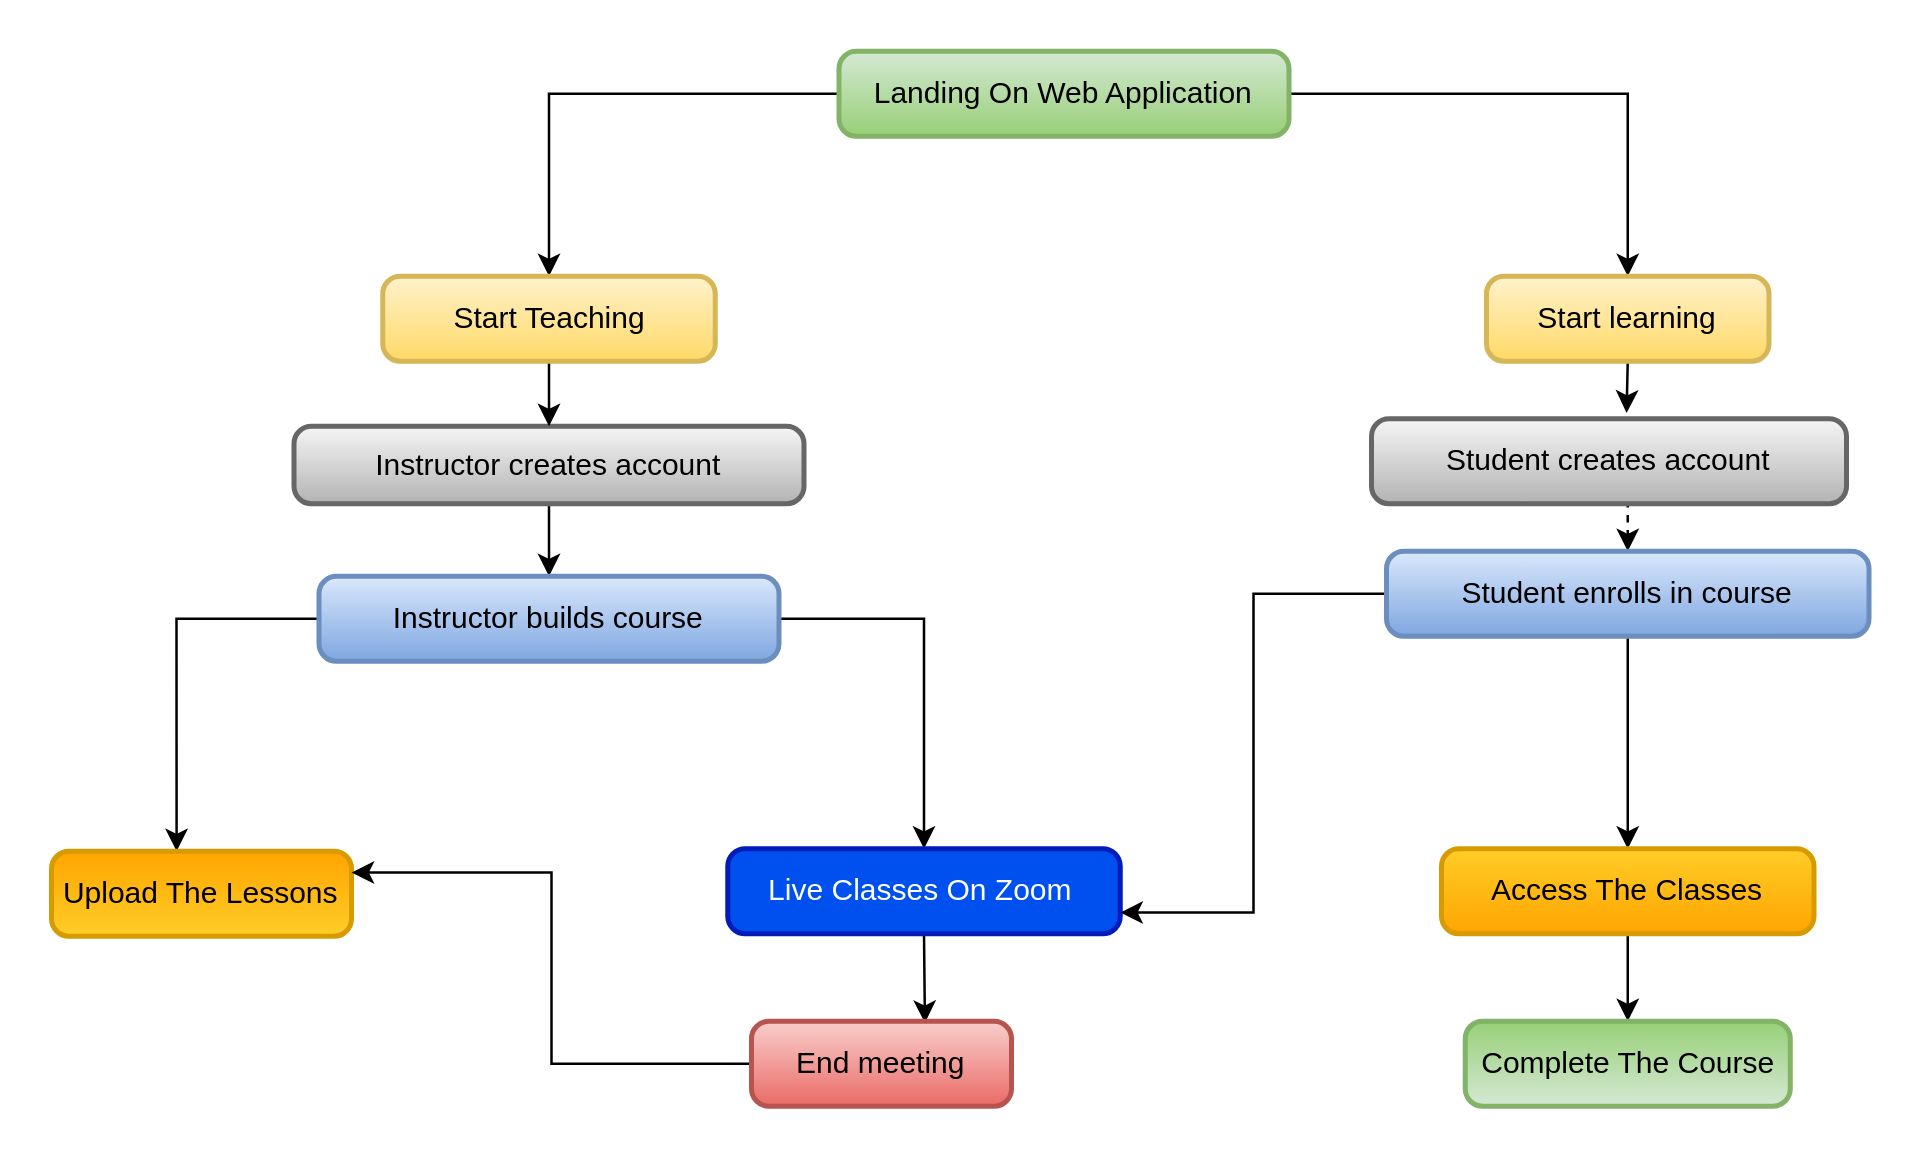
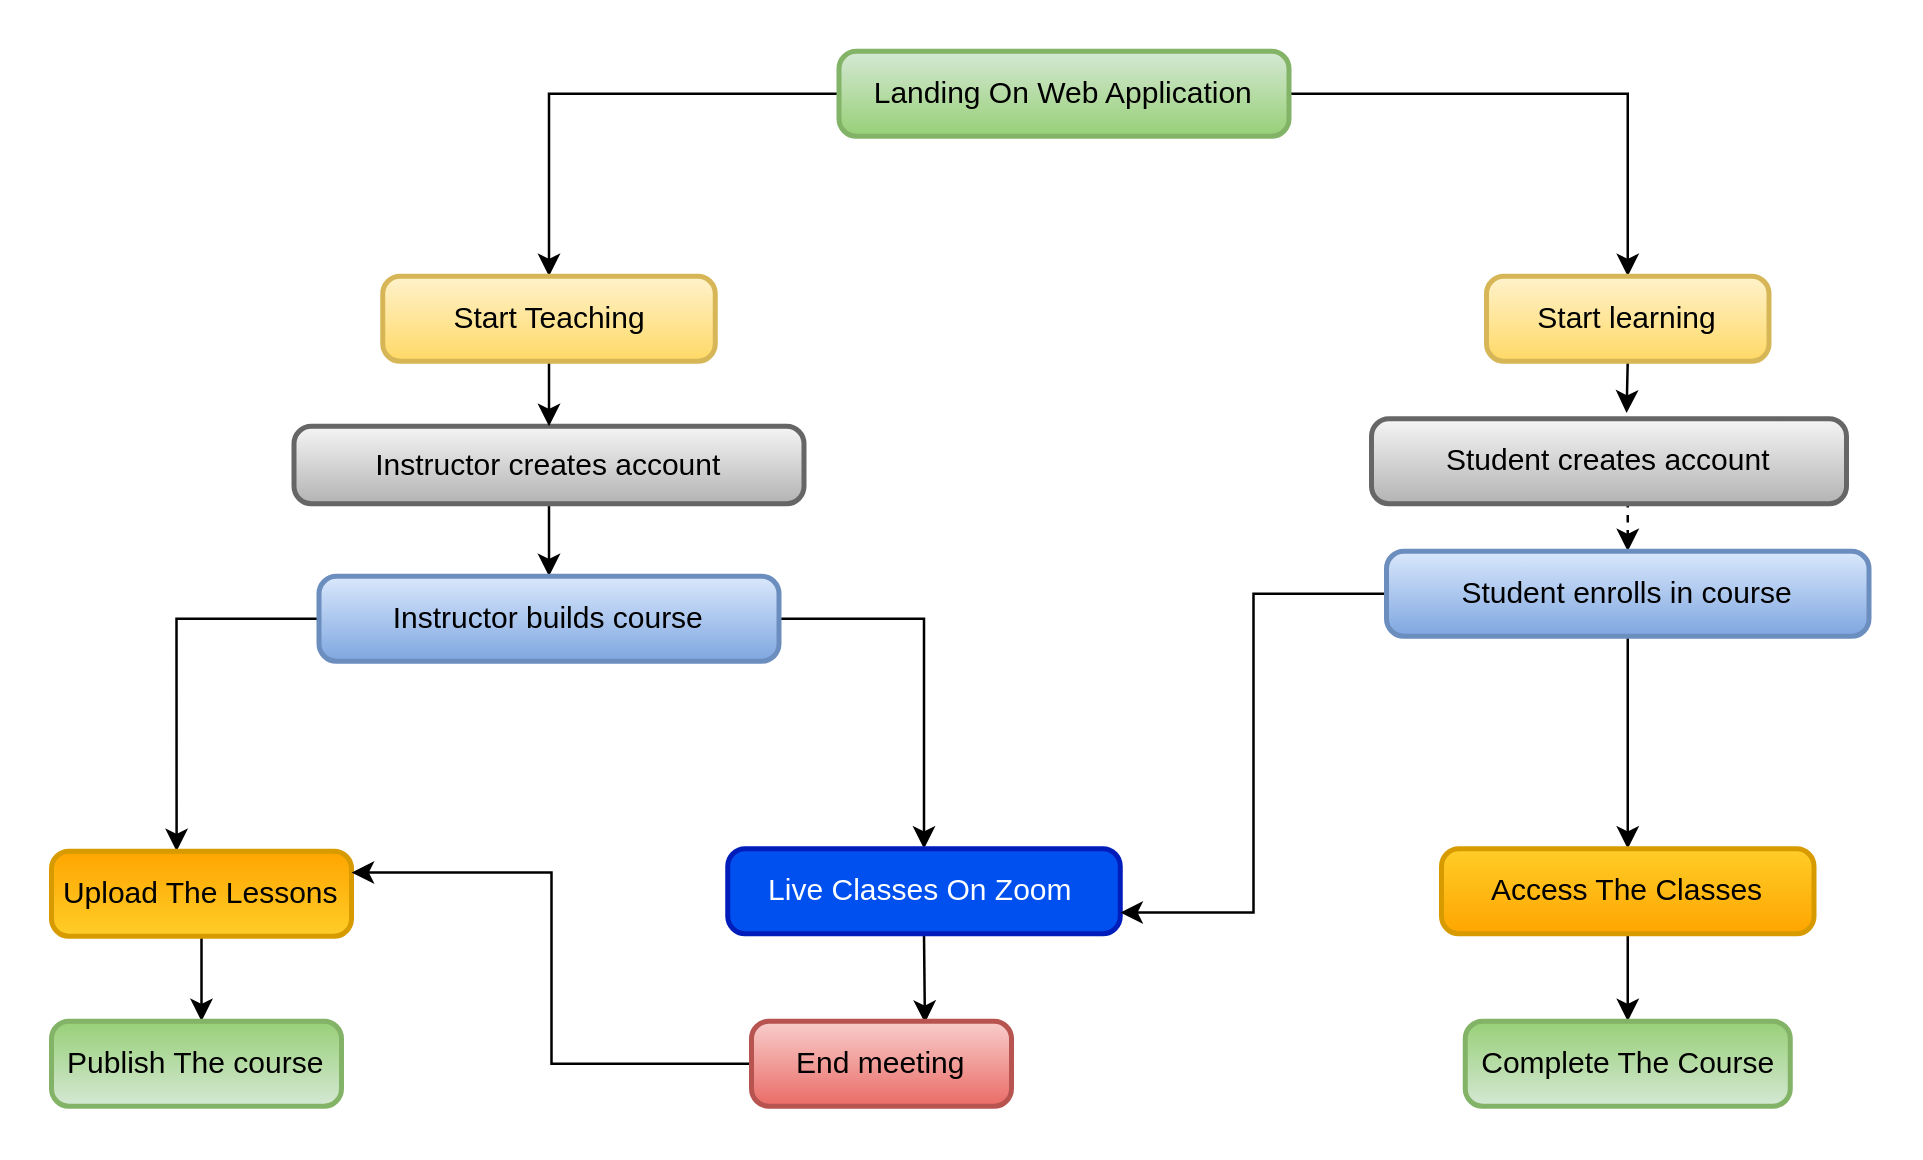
edge "Upload The Lessons" -> "Publish The course": added
node "Publish The course": added
